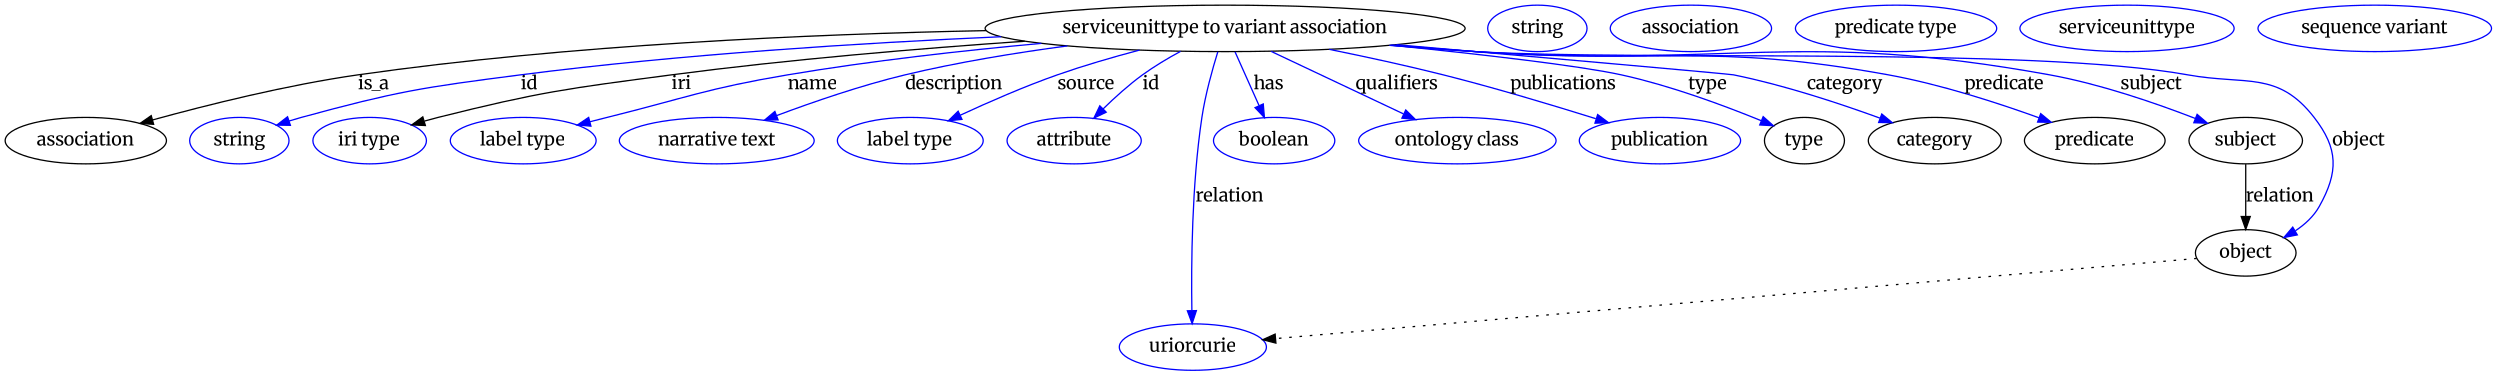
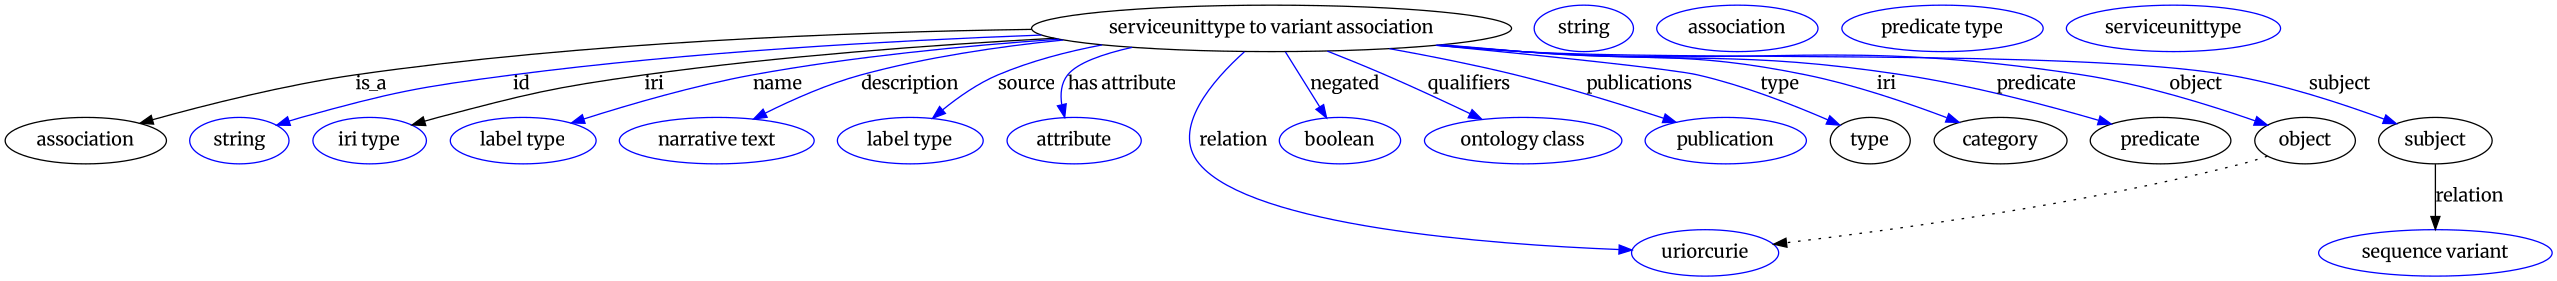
edge "serviceunittype to variant association" -> "attribute": label "id" -> "has attribute"
edge "serviceunittype to variant association" -> "boolean": label "has" -> "negated"
edge "serviceunittype to variant association" -> "category": label "category" -> "iri"
edge "subject" -> "object": now "subject" -> "sequence variant"
